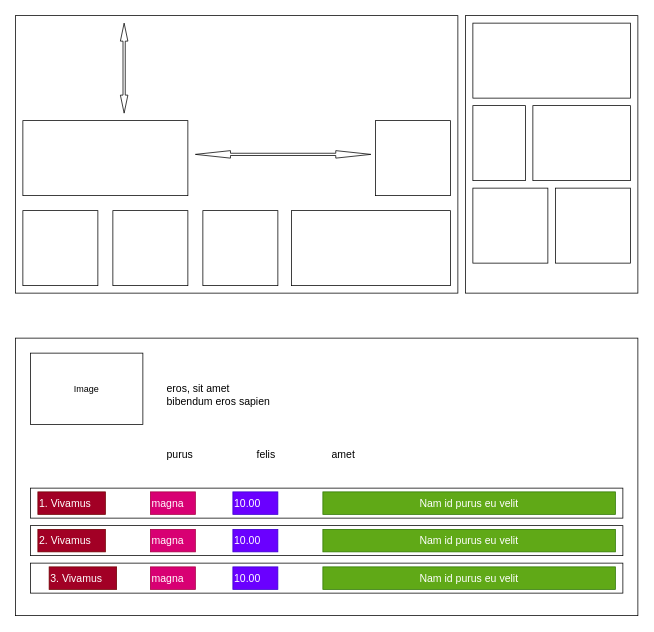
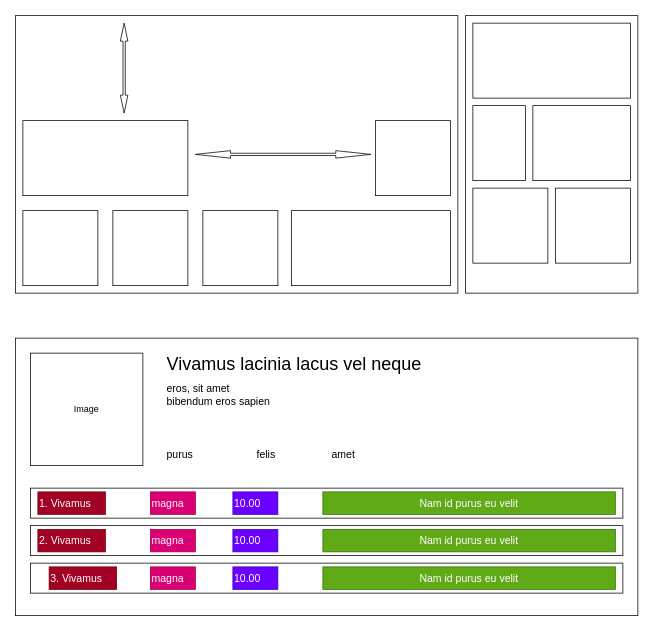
node "Vivamus lacinia lacus vel neque": added
node "Image": size 113x71 -> 113x113
